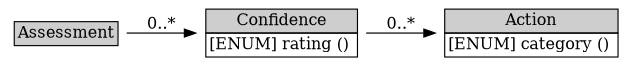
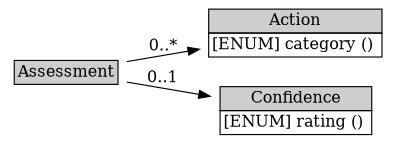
edge "Assessment" -> "Confidence": label "0..*" -> "0..1"
edge "Confidence" -> "Action": now "Assessment" -> "Action"
